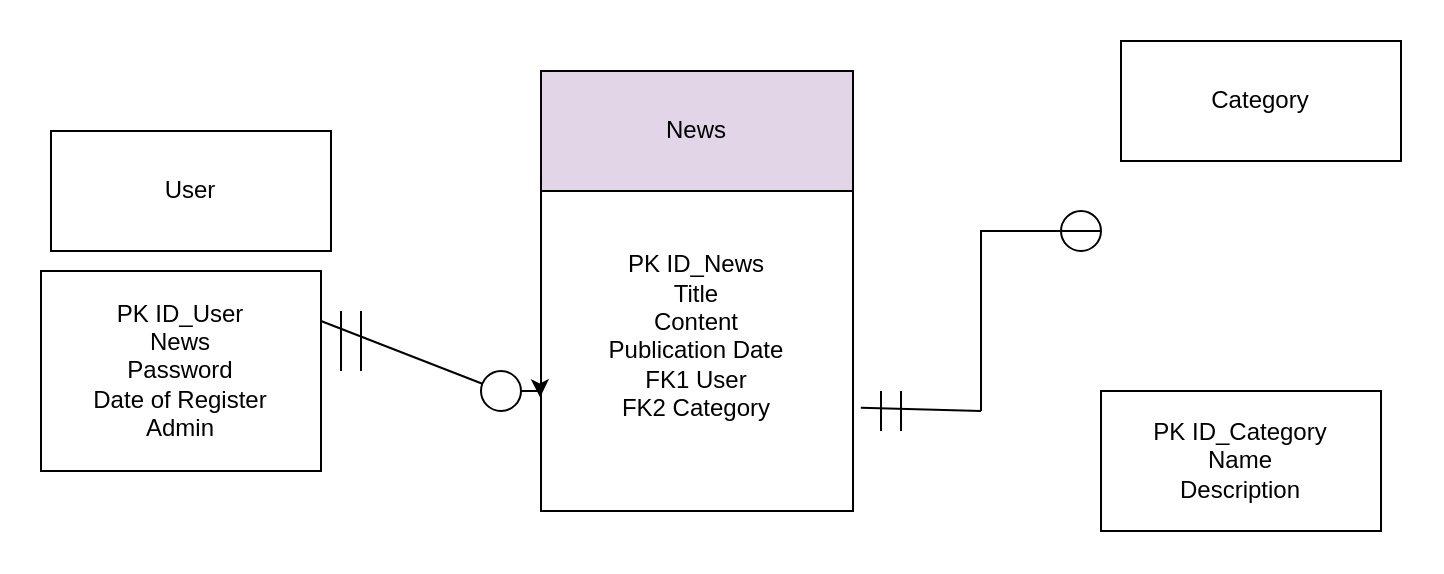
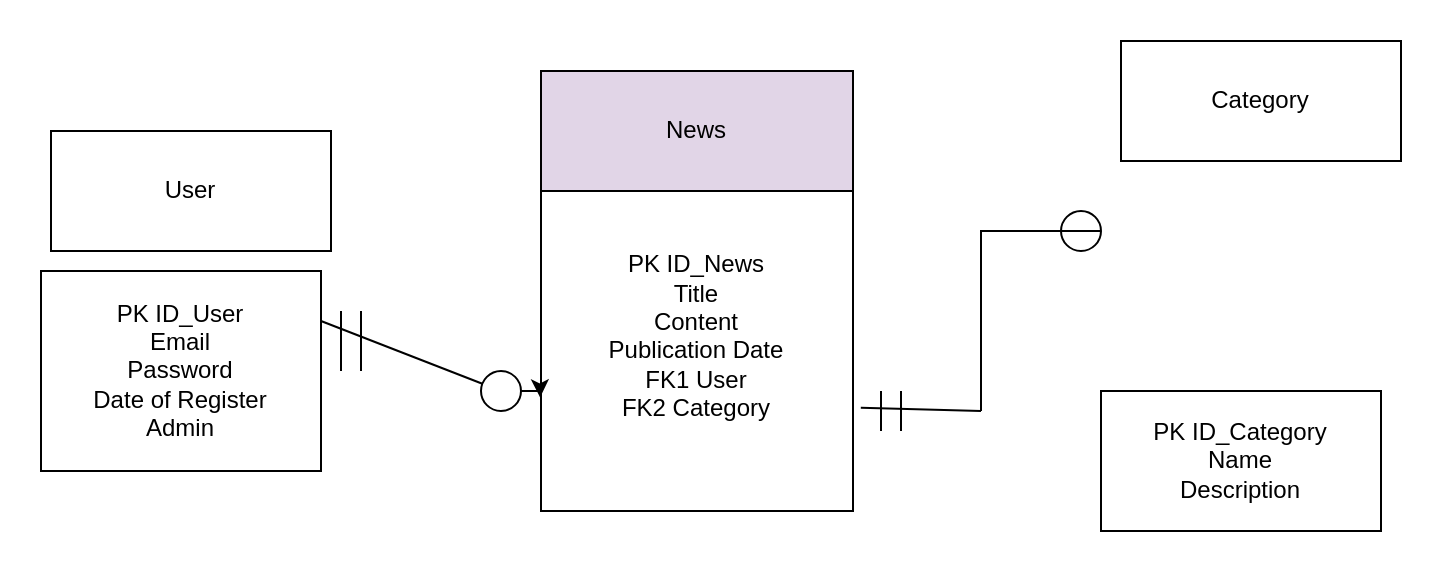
node "PK ID_User News Password Date of Register Admin": label "PK ID_User News Password Date of Register Admin" -> "PK ID_User Email Password Date of Register Admin"
